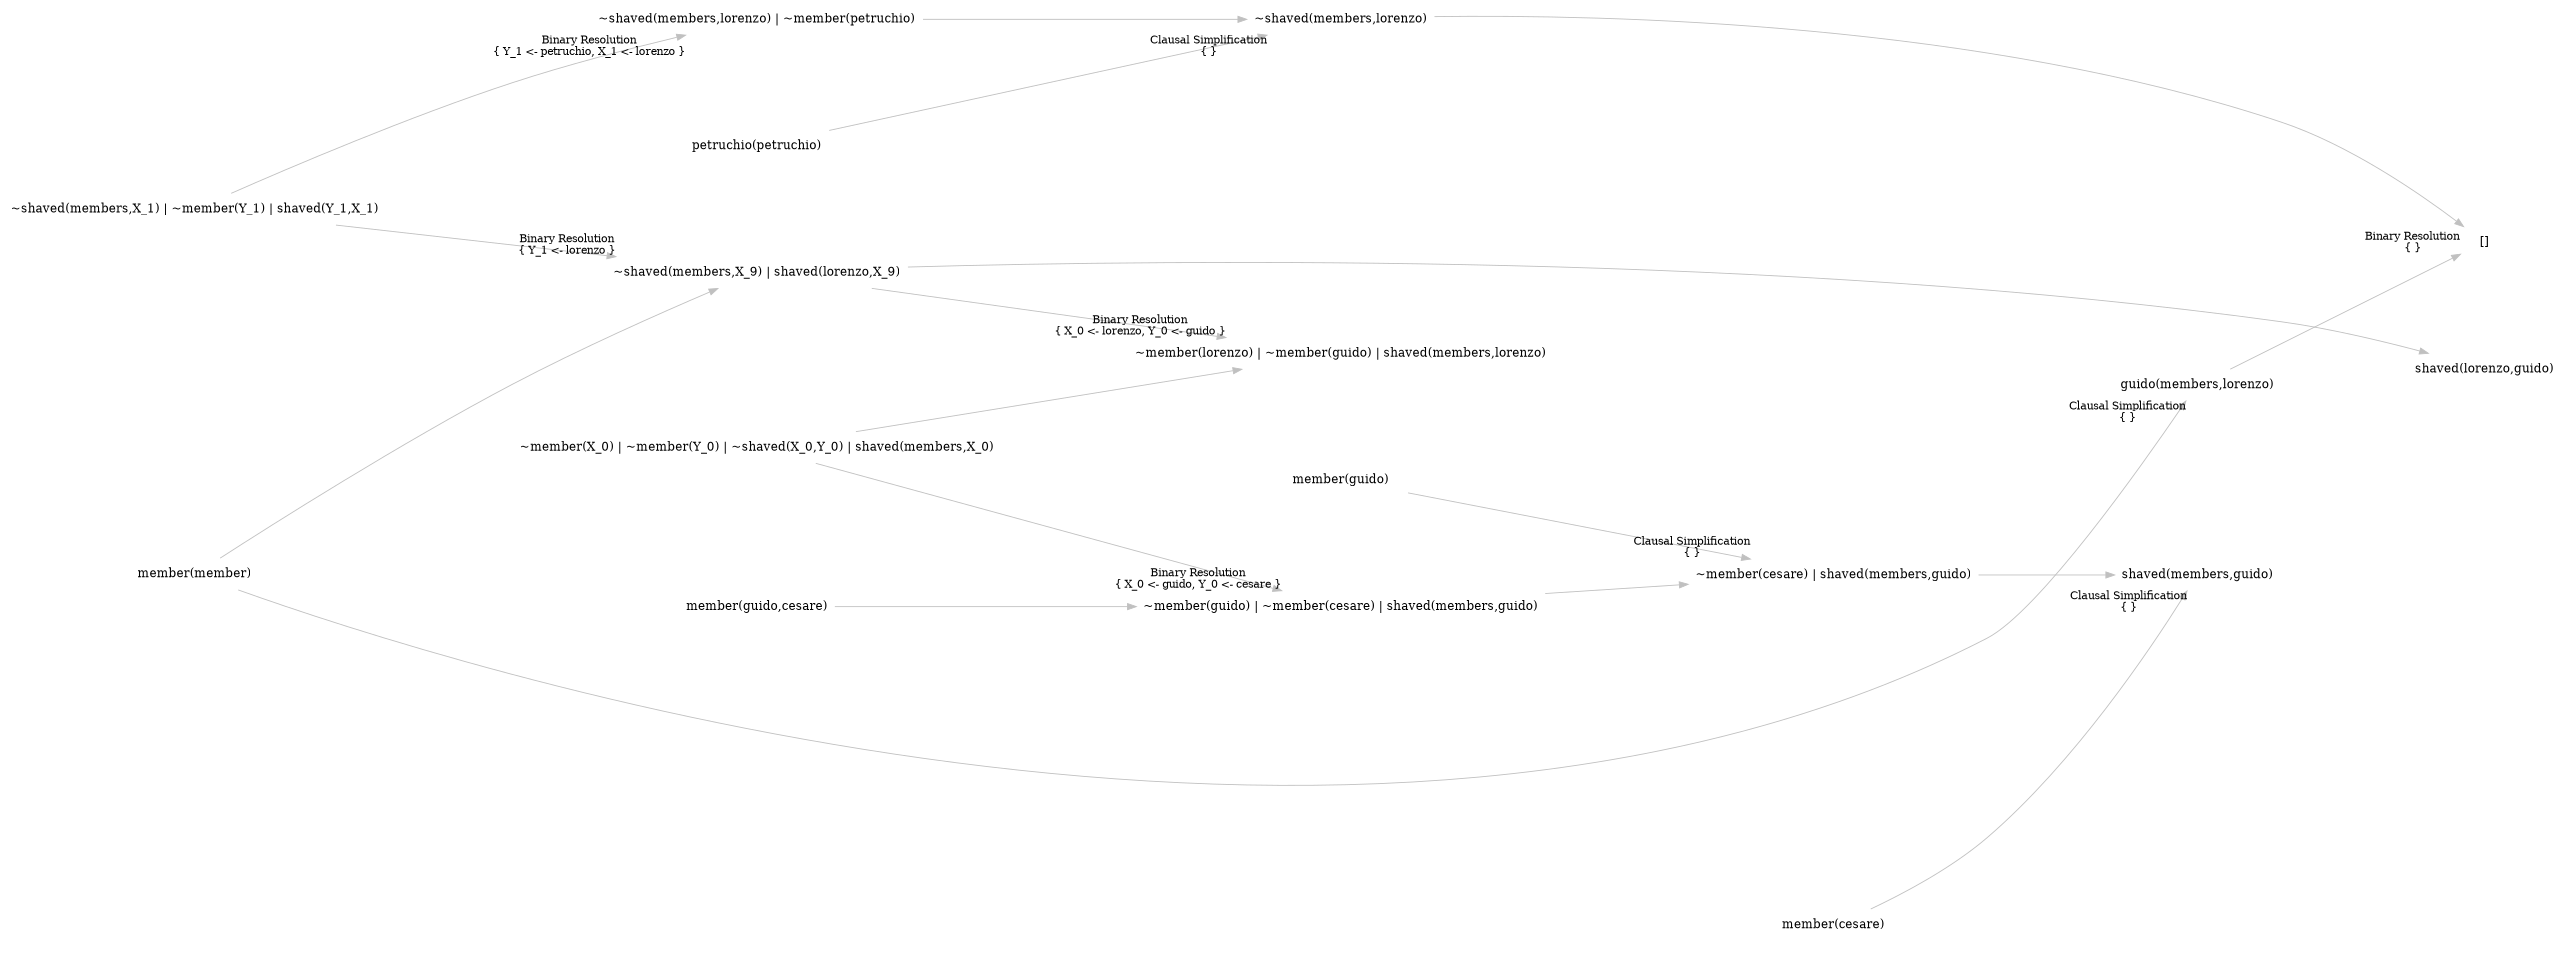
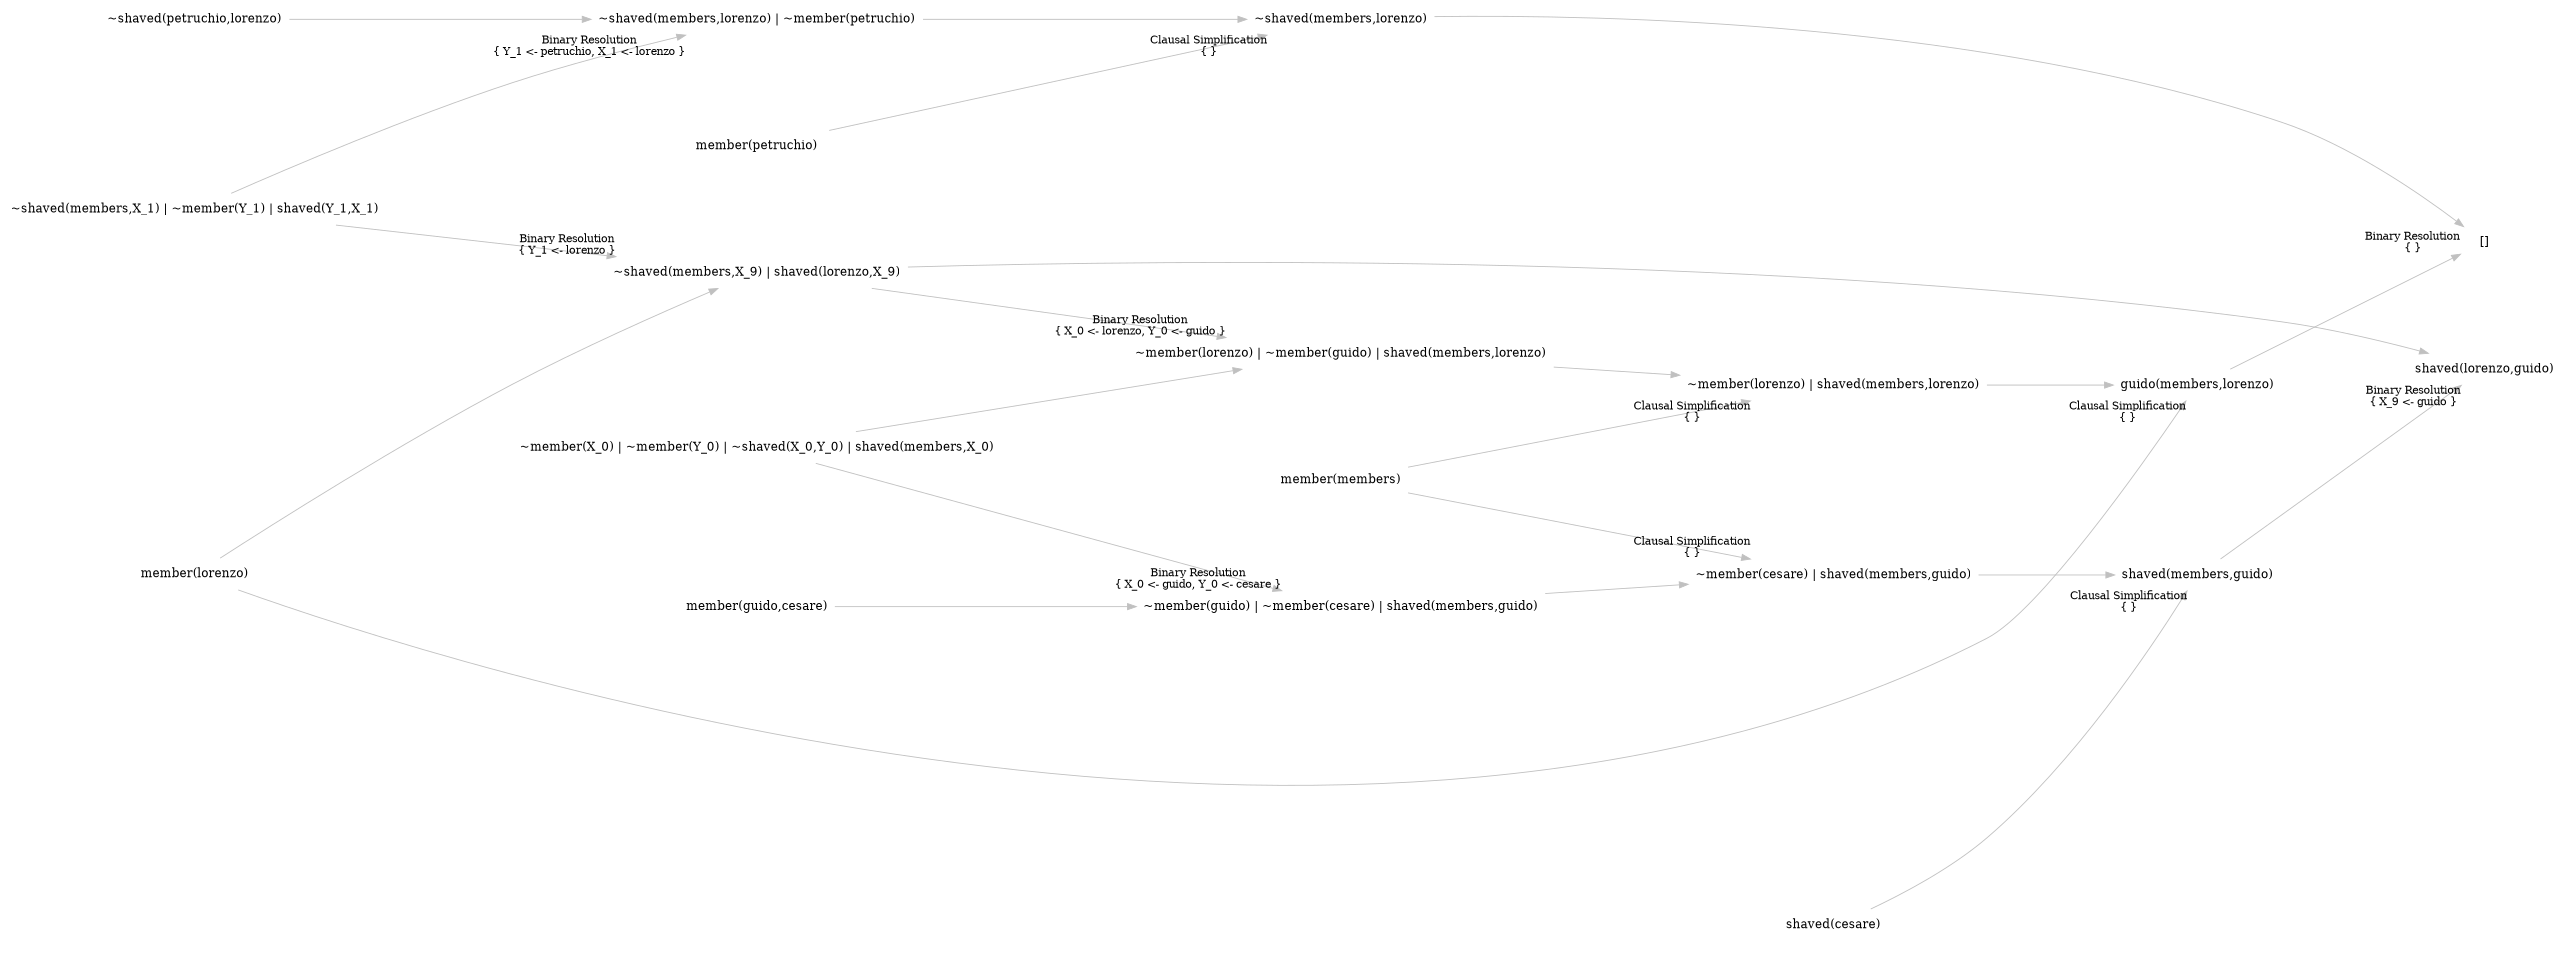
node "~shaved(petruchio,lorenzo)": added
node "petruchio(petruchio)": label "petruchio(petruchio)" -> "member(petruchio)"
node "~member(lorenzo) | shaved(members,lorenzo)": added
edge "shaved(members,guido)" -> "shaved(lorenzo,guido)": added
node "member(guido)": label "member(guido)" -> "member(members)"
node "member(member)": label "member(member)" -> "member(lorenzo)"
node "member(cesare)": label "member(cesare)" -> "shaved(cesare)"
